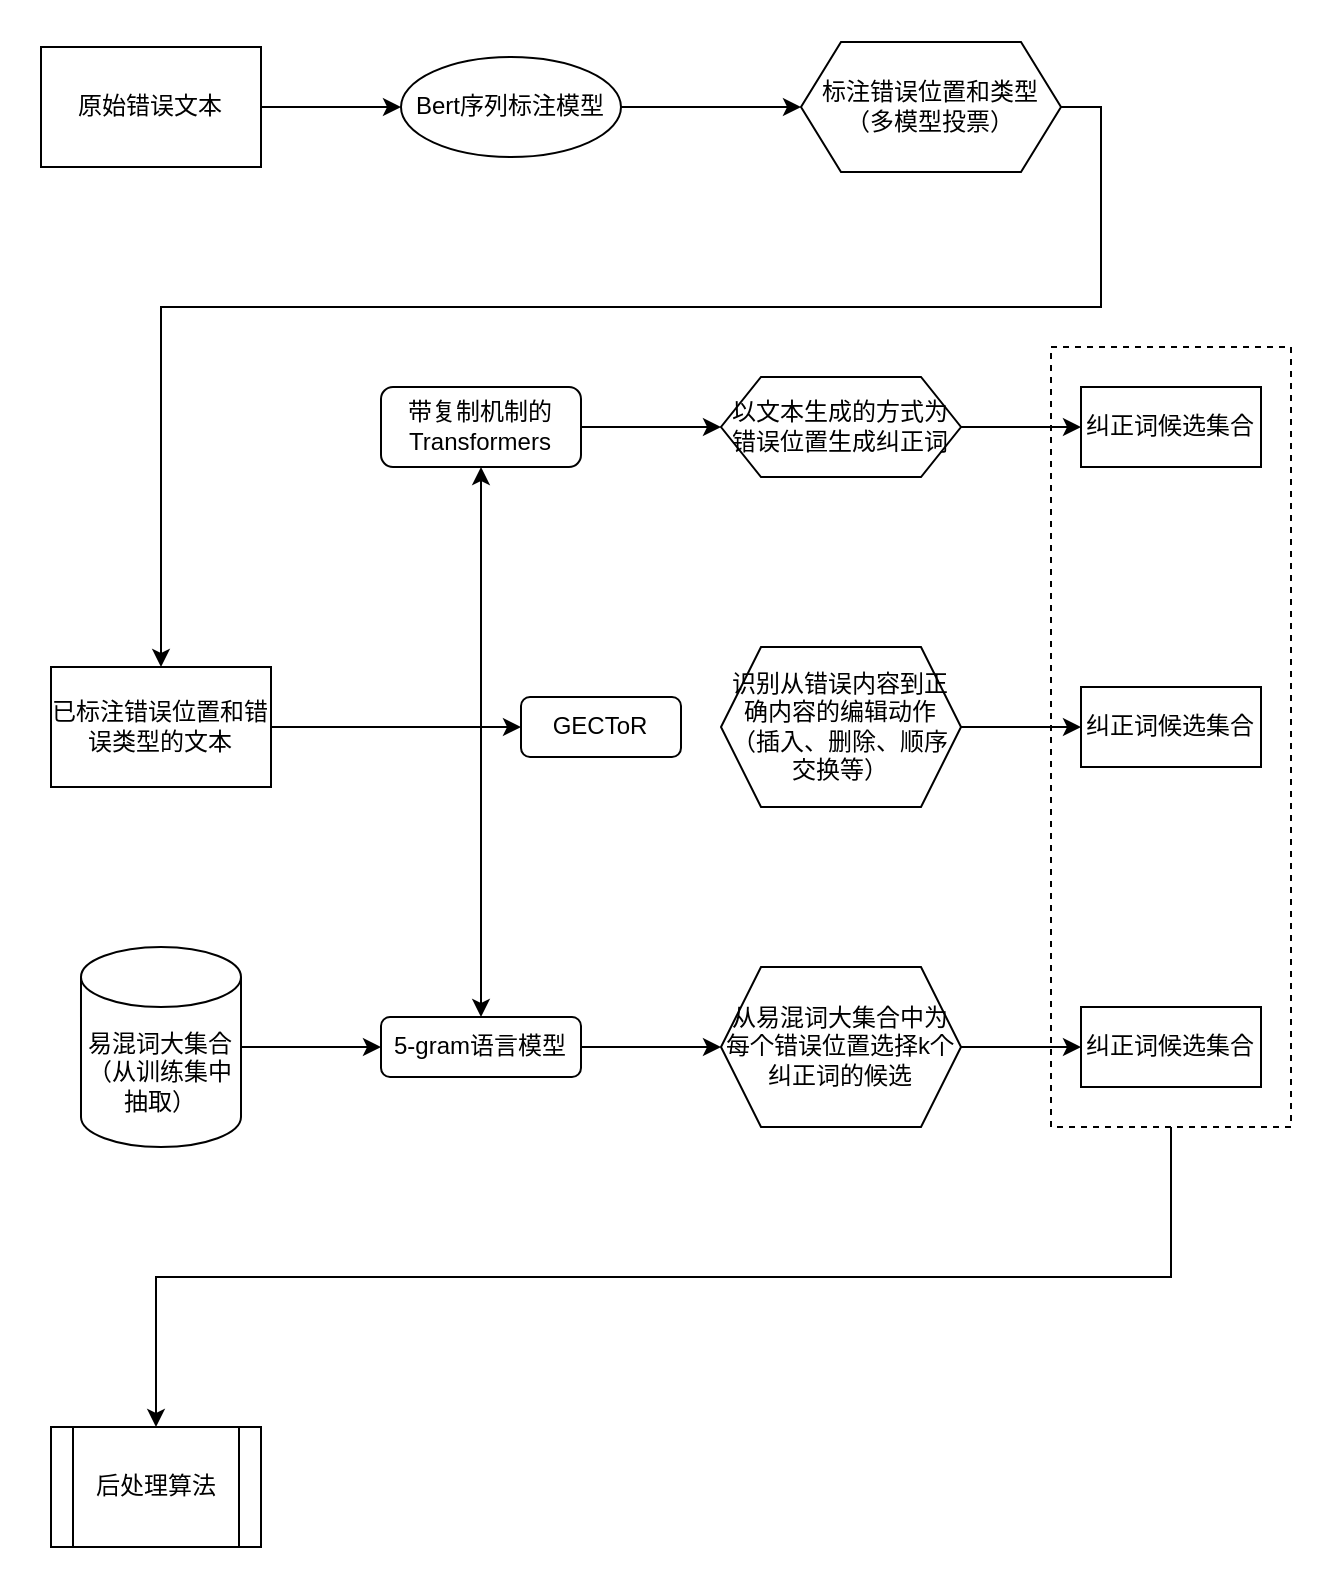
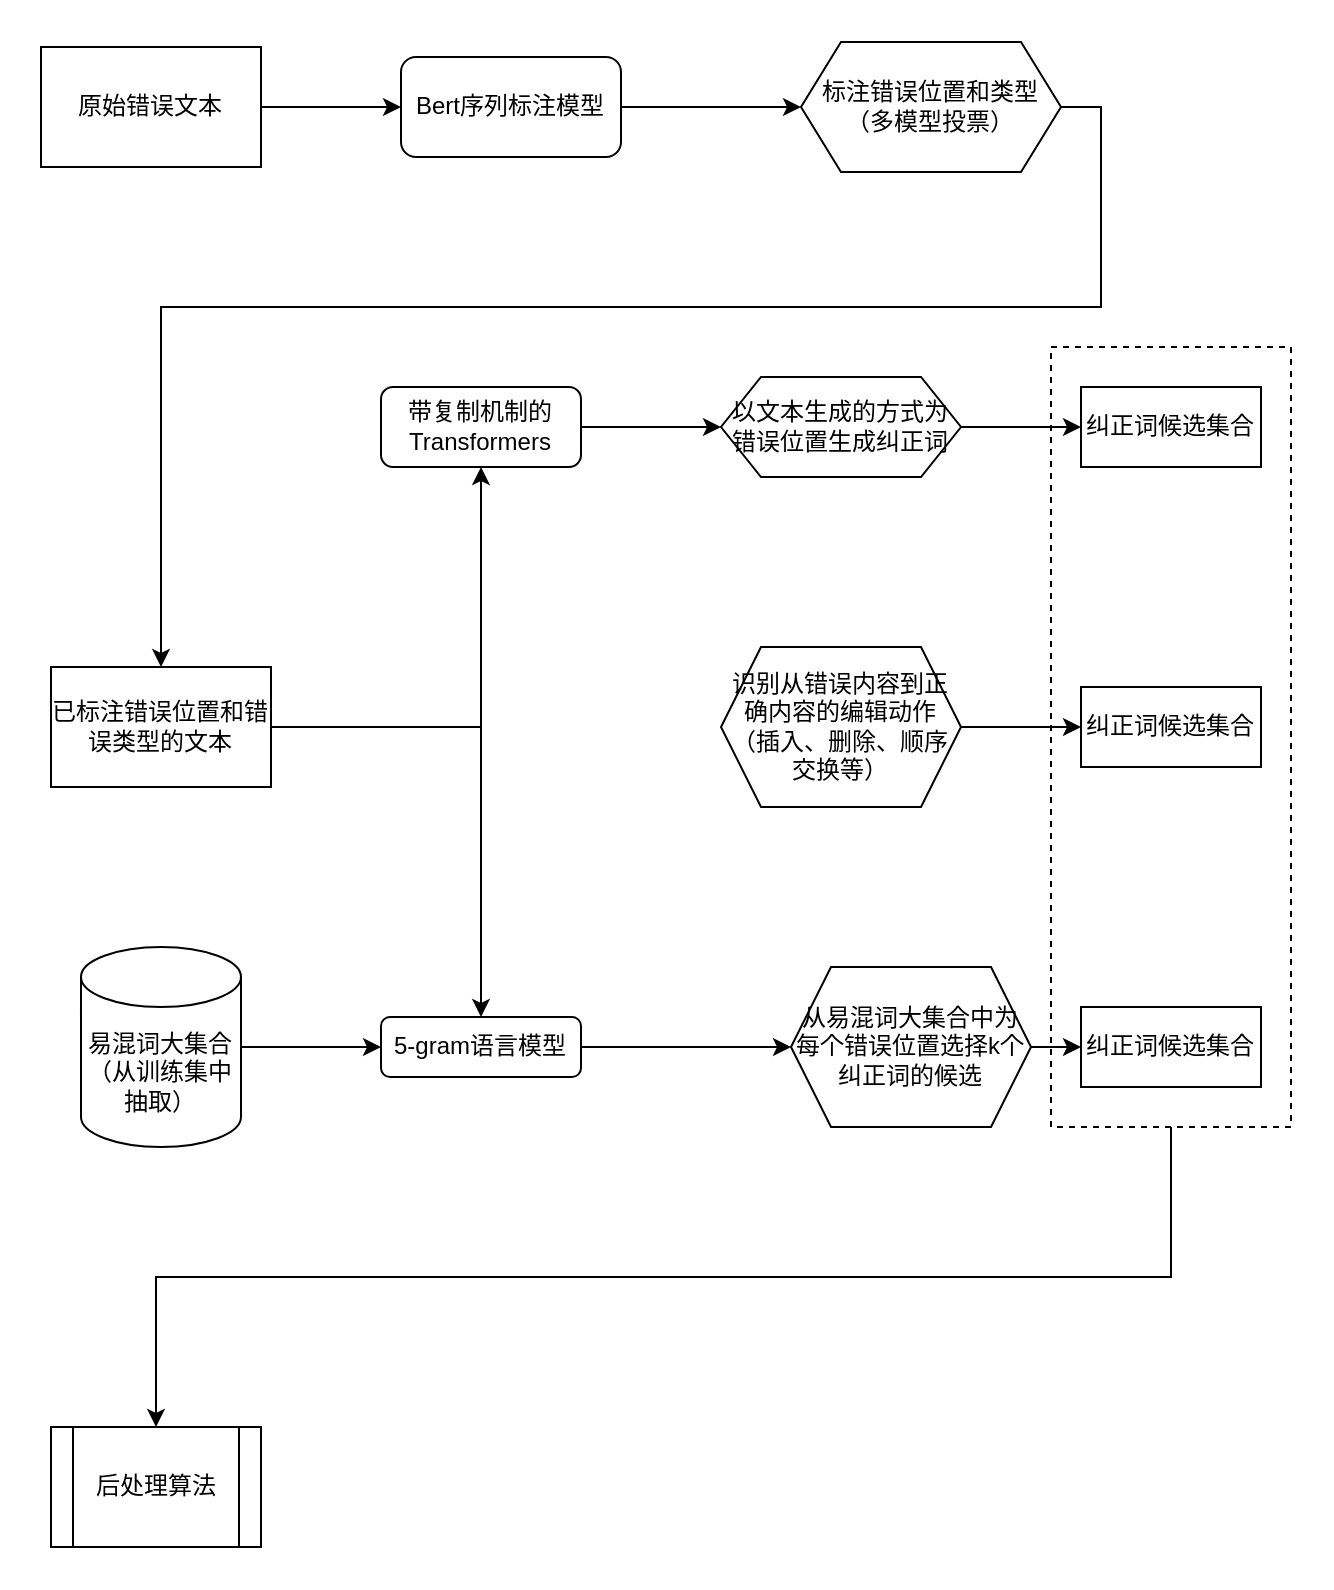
node "Bert序列标注模型": shape ellipse -> rounded rectangle
edge "已标注错误位置和错误类型的文本" -> "GECToR": removed
node "GECToR": removed
node "从易混词大集合中为每个错误位置选择k个纠正词的候选": moved (841, 1047) -> (911, 1047)
